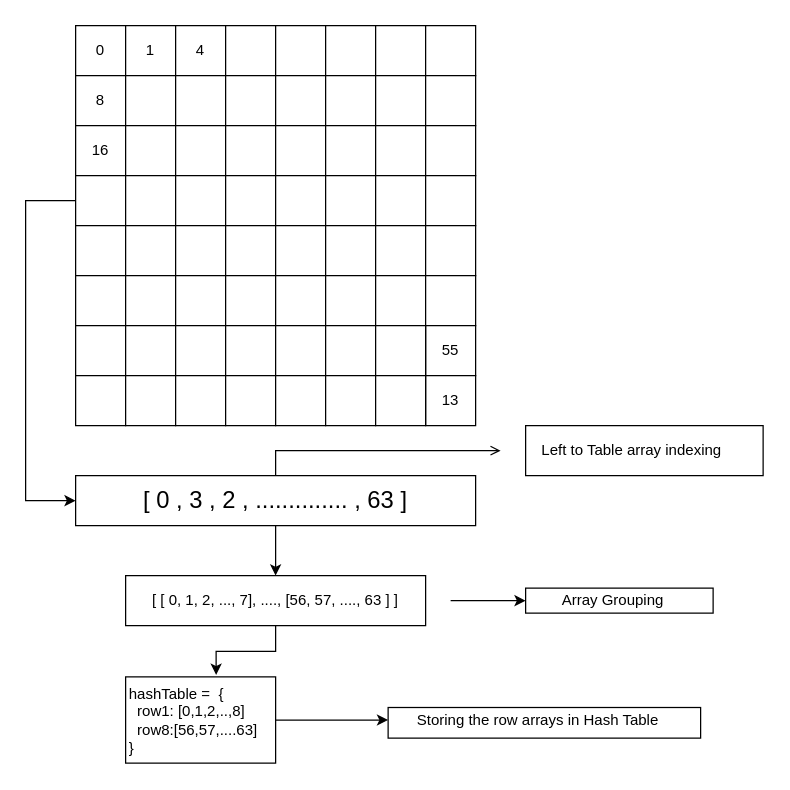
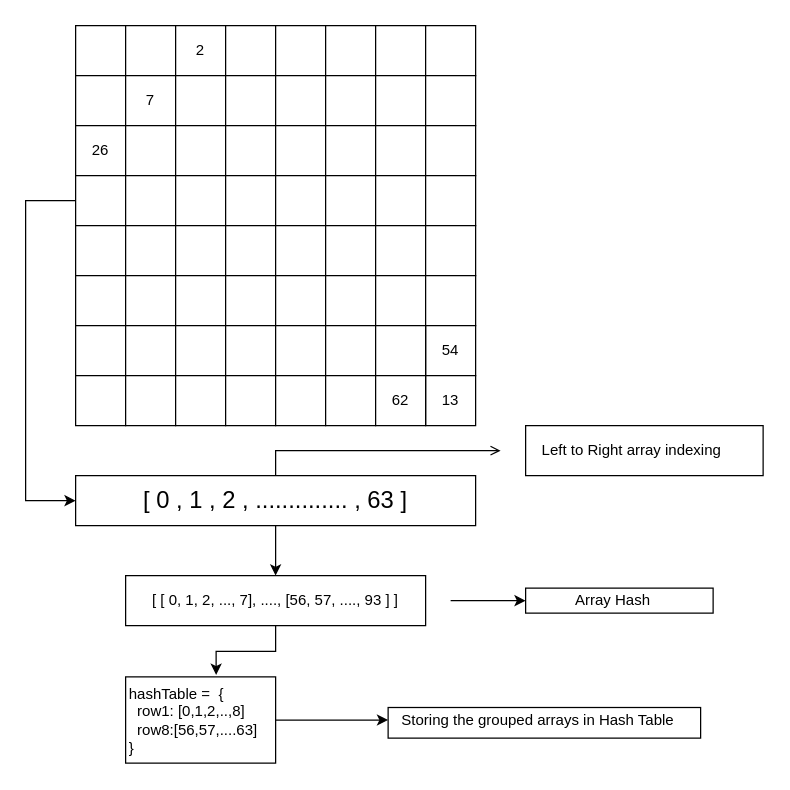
node "0": removed
node "1": removed
node "4": label "4" -> "2"
node "8": removed
node "7": added
node "16": label "16" -> "26"
node "55": label "55" -> "54"
node "62": added
node "Left to Table array indexing": label "Left to Table array indexing" -> "Left to Right array indexing"
node "[ 0 , 3 , 2 , .............. , 63 ]": label "[ 0 , 3 , 2 , .............. , 63 ]" -> "[ 0 , 1 , 2 , .............. , 63 ]"
node "[ [ 0, 1, 2, ..., 7], ...., [56, 57, ...., 63 ] ]": label "[ [ 0, 1, 2, ..., 7], ...., [56, 57, ...., 63 ] ]" -> "[ [ 0, 1, 2, ..., 7], ...., [56, 57, ...., 93 ] ]"
node "Array Grouping": label "Array Grouping" -> "Array Hash"
node "Storing the row arrays in Hash Table": label "Storing the row arrays in Hash Table" -> "Storing the grouped arrays in Hash Table"
